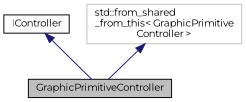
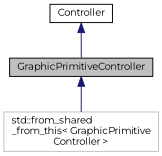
node "IController": label "IController" -> "Controller"
edge "GraphicPrimitiveController" -> "std::from_shared _from_this< GraphicPrimitive Controller >": reversed
